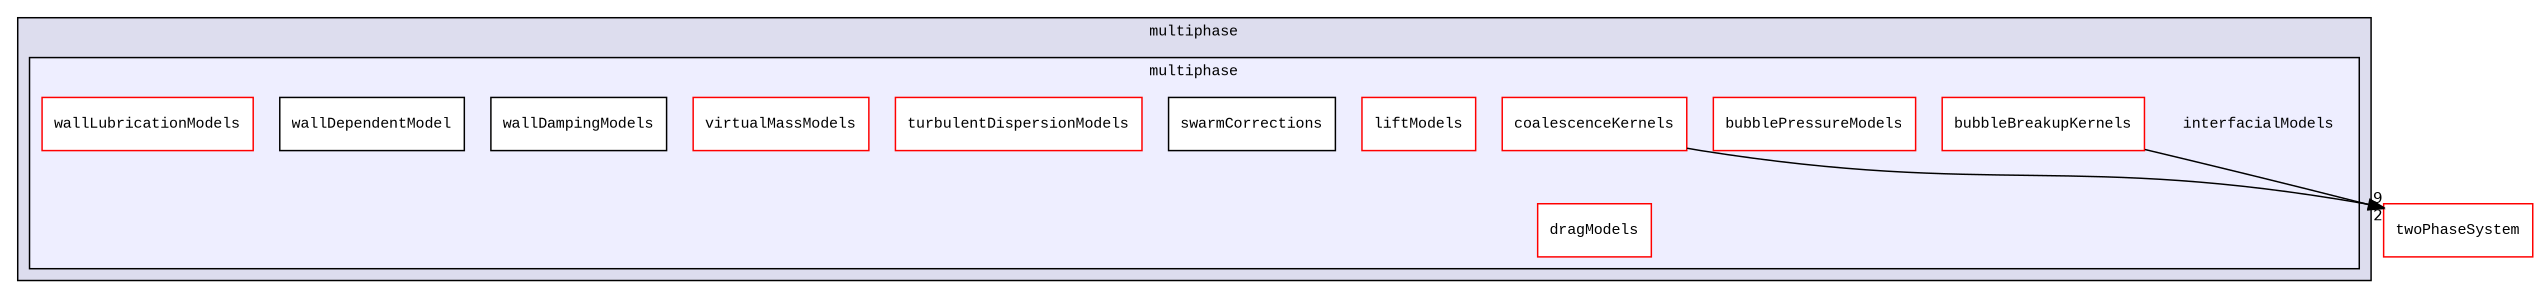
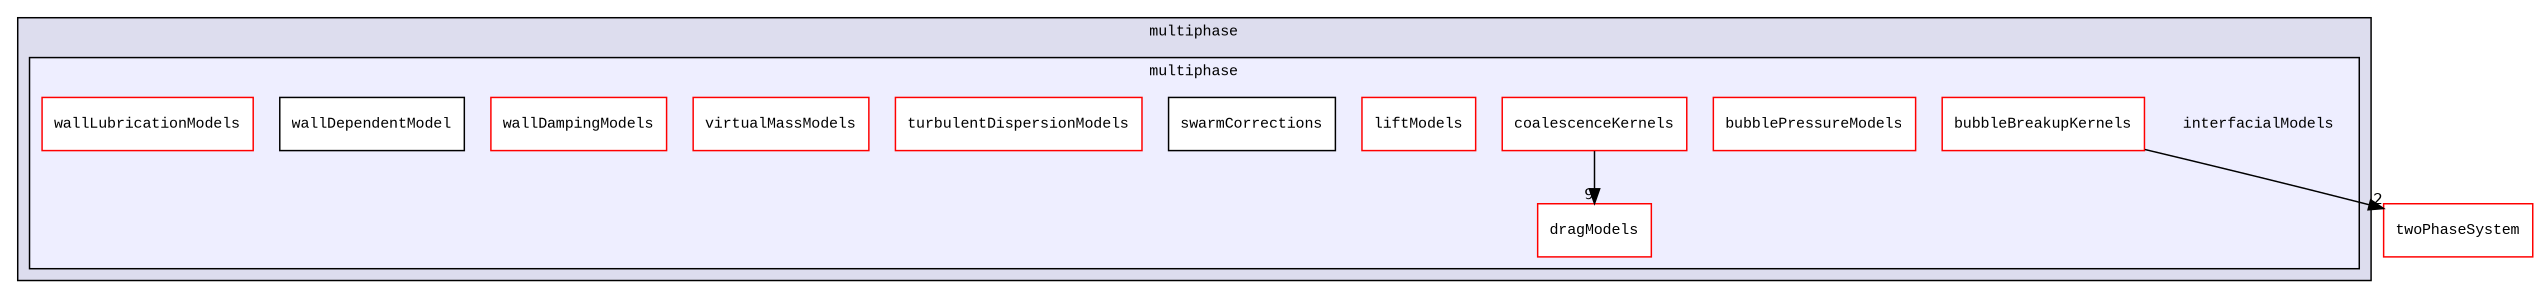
node "wallDampingModels": color black -> red
edge "coalescenceKernels" -> "twoPhaseSystem": now "coalescenceKernels" -> "dragModels"
